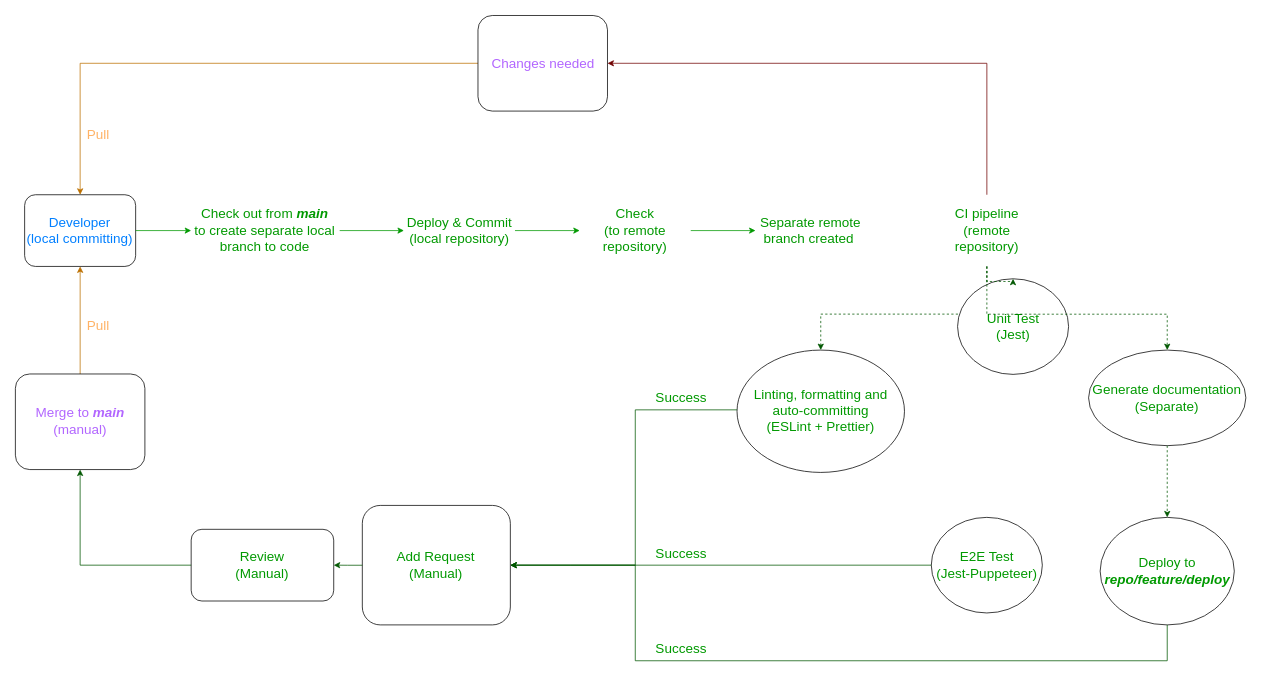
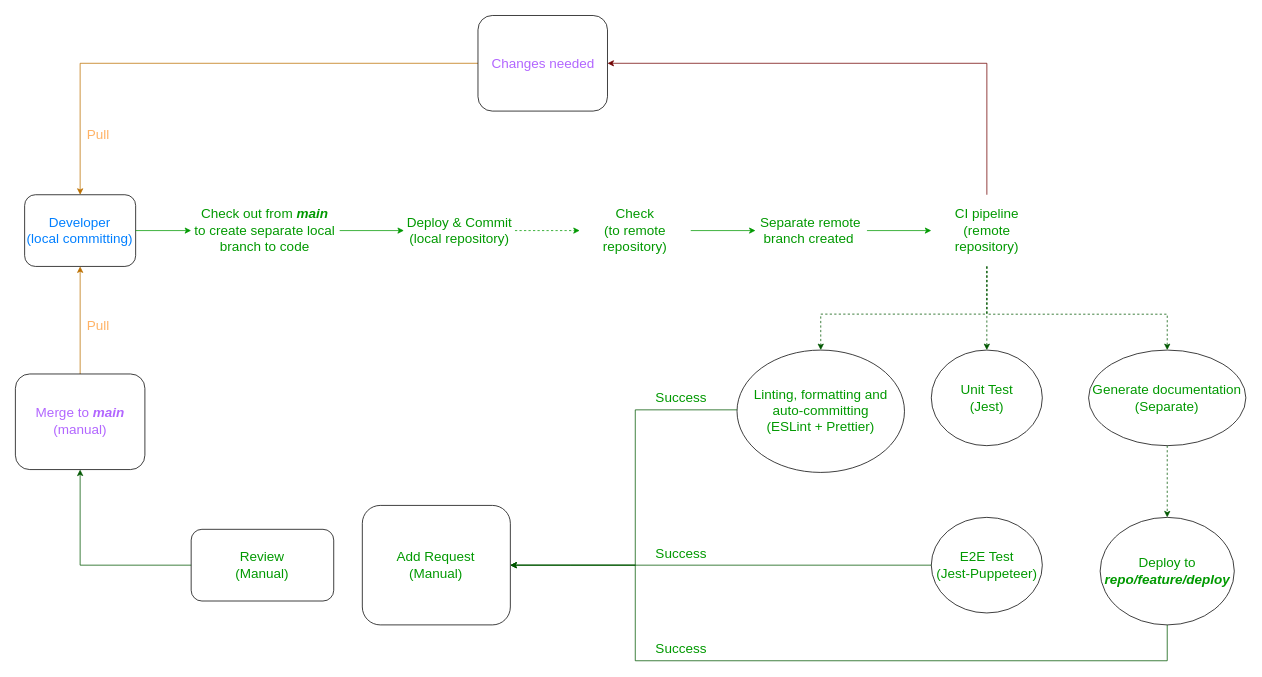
edge "Deploy & Commit (local repository)" -> "Check(to remote repository)": style solid -> dashed
edge "Separate remote branch created" -> "CI pipeline(remote repository)": added
node "Unit Test (Jest)": moved (1013, 326) -> (986, 398)
edge "Add Request(Manual)" -> "Review(Manual)": removed
